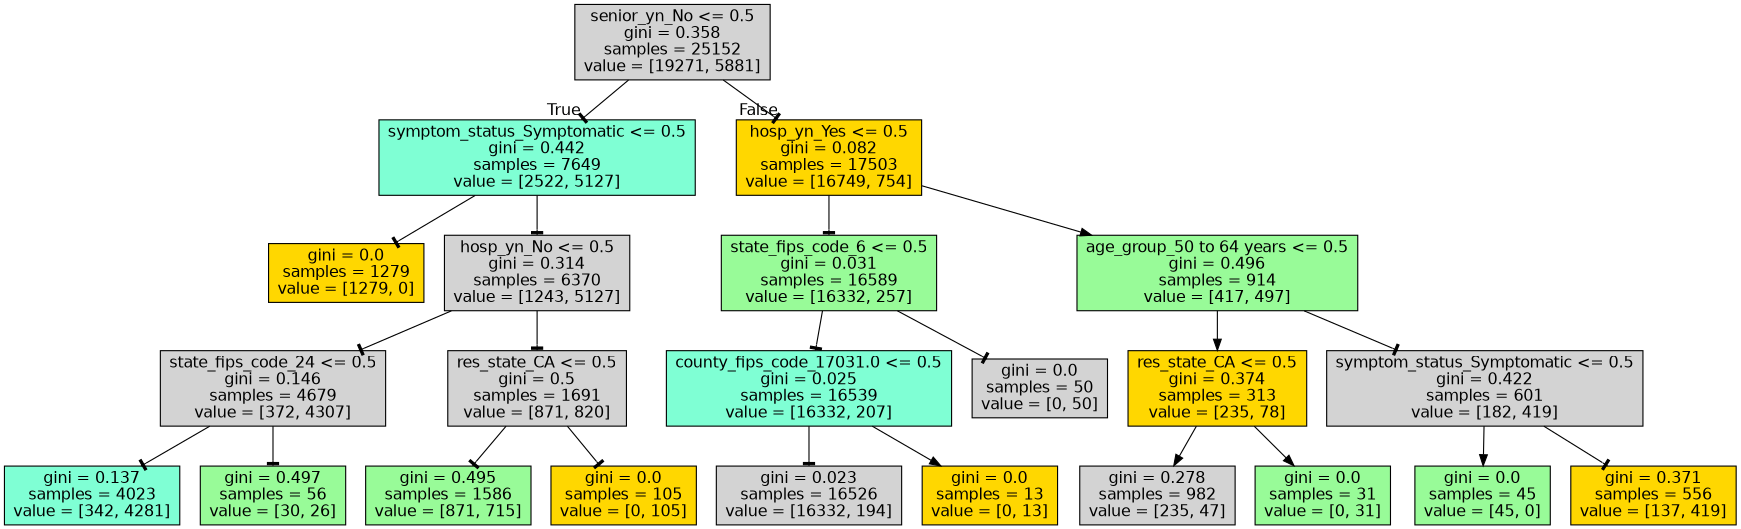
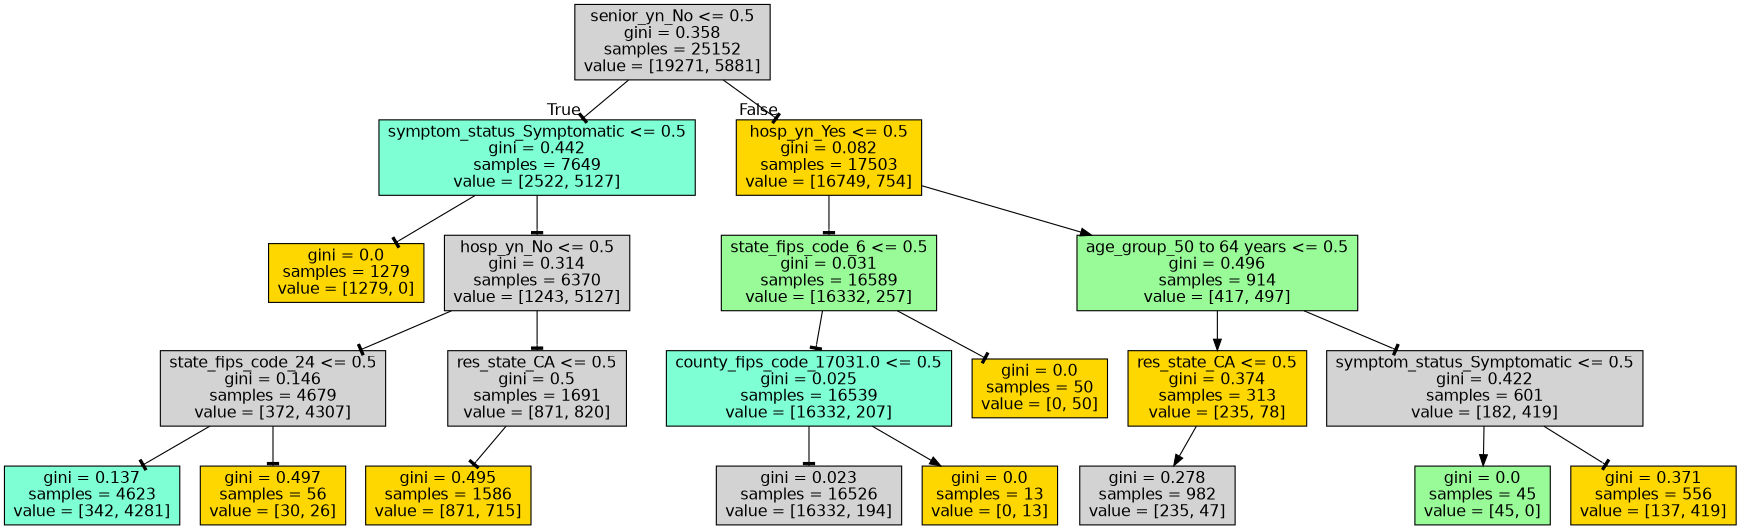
node "gini = 0.0 samples = 50 value = [0, 50]": fillcolor lightgrey -> gold
node "gini = 0.137 samples = 4023 value = [342, 4281]": label "gini = 0.137 samples = 4023 value = [342, 4281]" -> "gini = 0.137 samples = 4623 value = [342, 4281]"
node "gini = 0.497 samples = 56 value = [30, 26]": fillcolor palegreen -> gold
node "gini = 0.495 samples = 1586 value = [871, 715]": fillcolor palegreen -> gold
node "gini = 0.0 samples = 105 value = [0, 105]": removed
node "gini = 0.0 samples = 31 value = [0, 31]": removed
